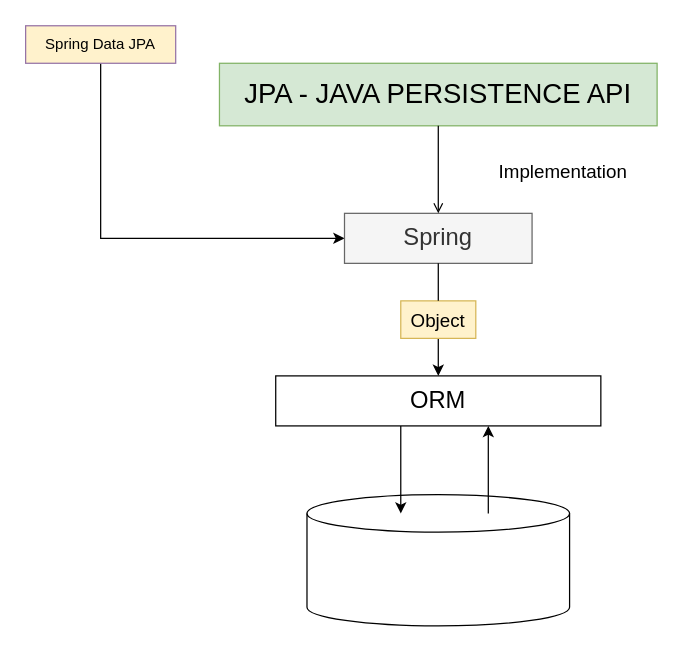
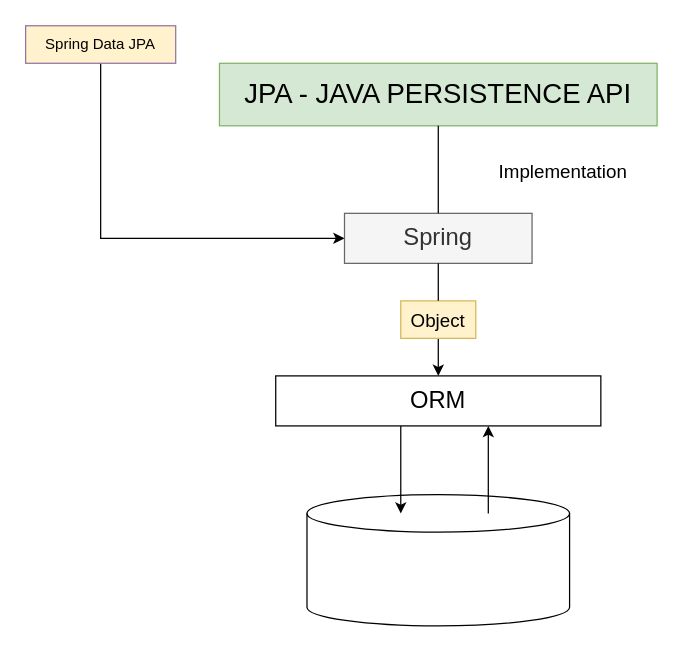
edge "JPA - JAVA PERSISTENCE API" -> "Spring": arrowhead open -> none
